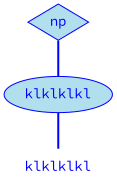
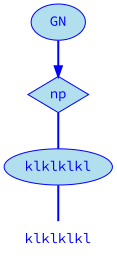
node "GN": added
